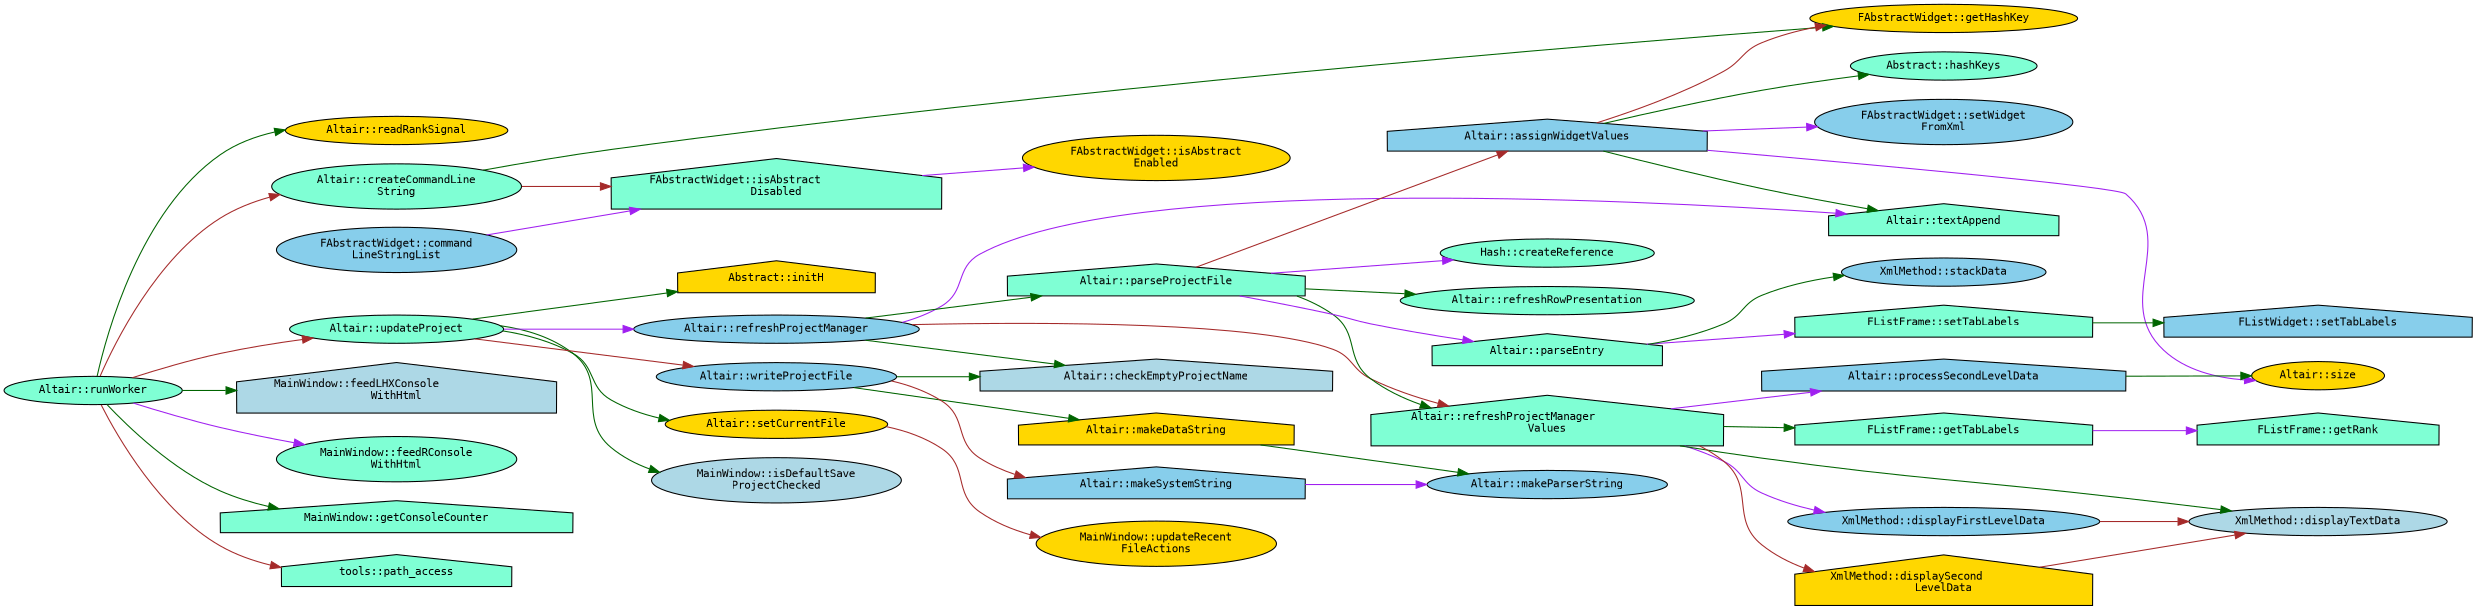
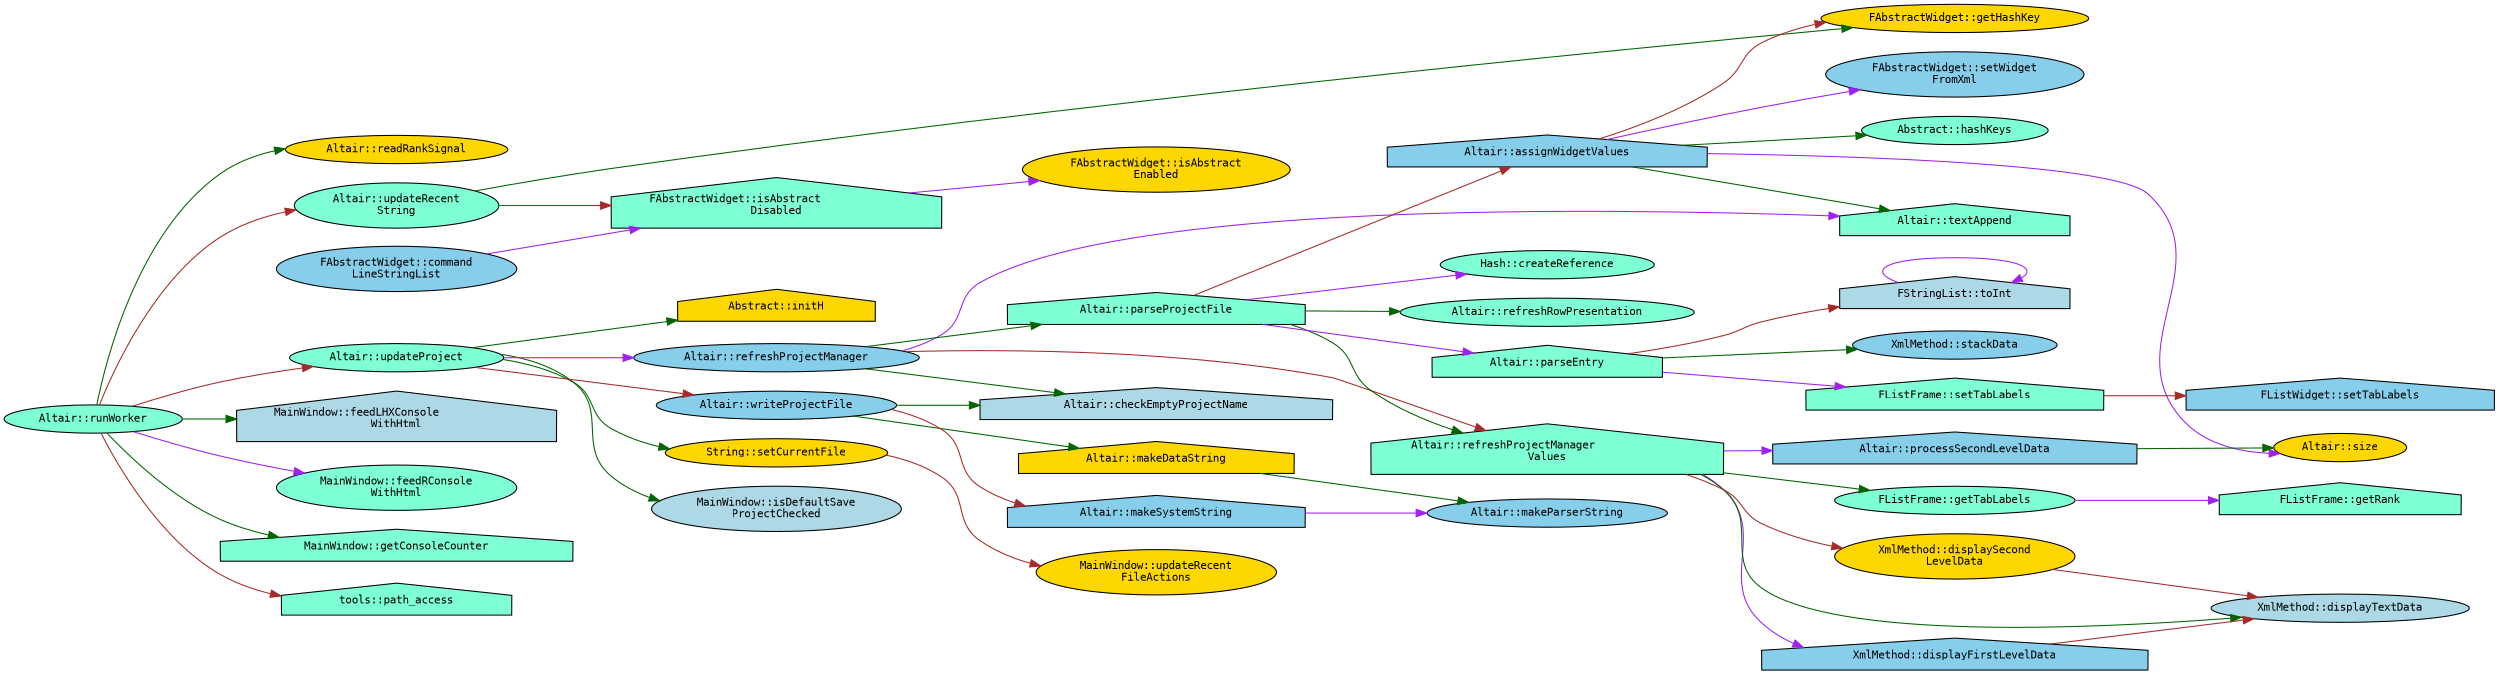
node "Altair::createCommandLine String": label "Altair::createCommandLine String" -> "Altair::updateRecent String"
node "FStringList::toInt": added
edge "FListFrame::setTabLabels" -> "FListWidget::setTabLabels": color darkgreen -> brown
node "Altair::setCurrentFile": label "Altair::setCurrentFile" -> "String::setCurrentFile"
node "FListFrame::getTabLabels": shape house -> ellipse
node "XmlMethod::displayFirstLevelData": shape ellipse -> house
node "XmlMethod::displaySecond LevelData": shape house -> ellipse
